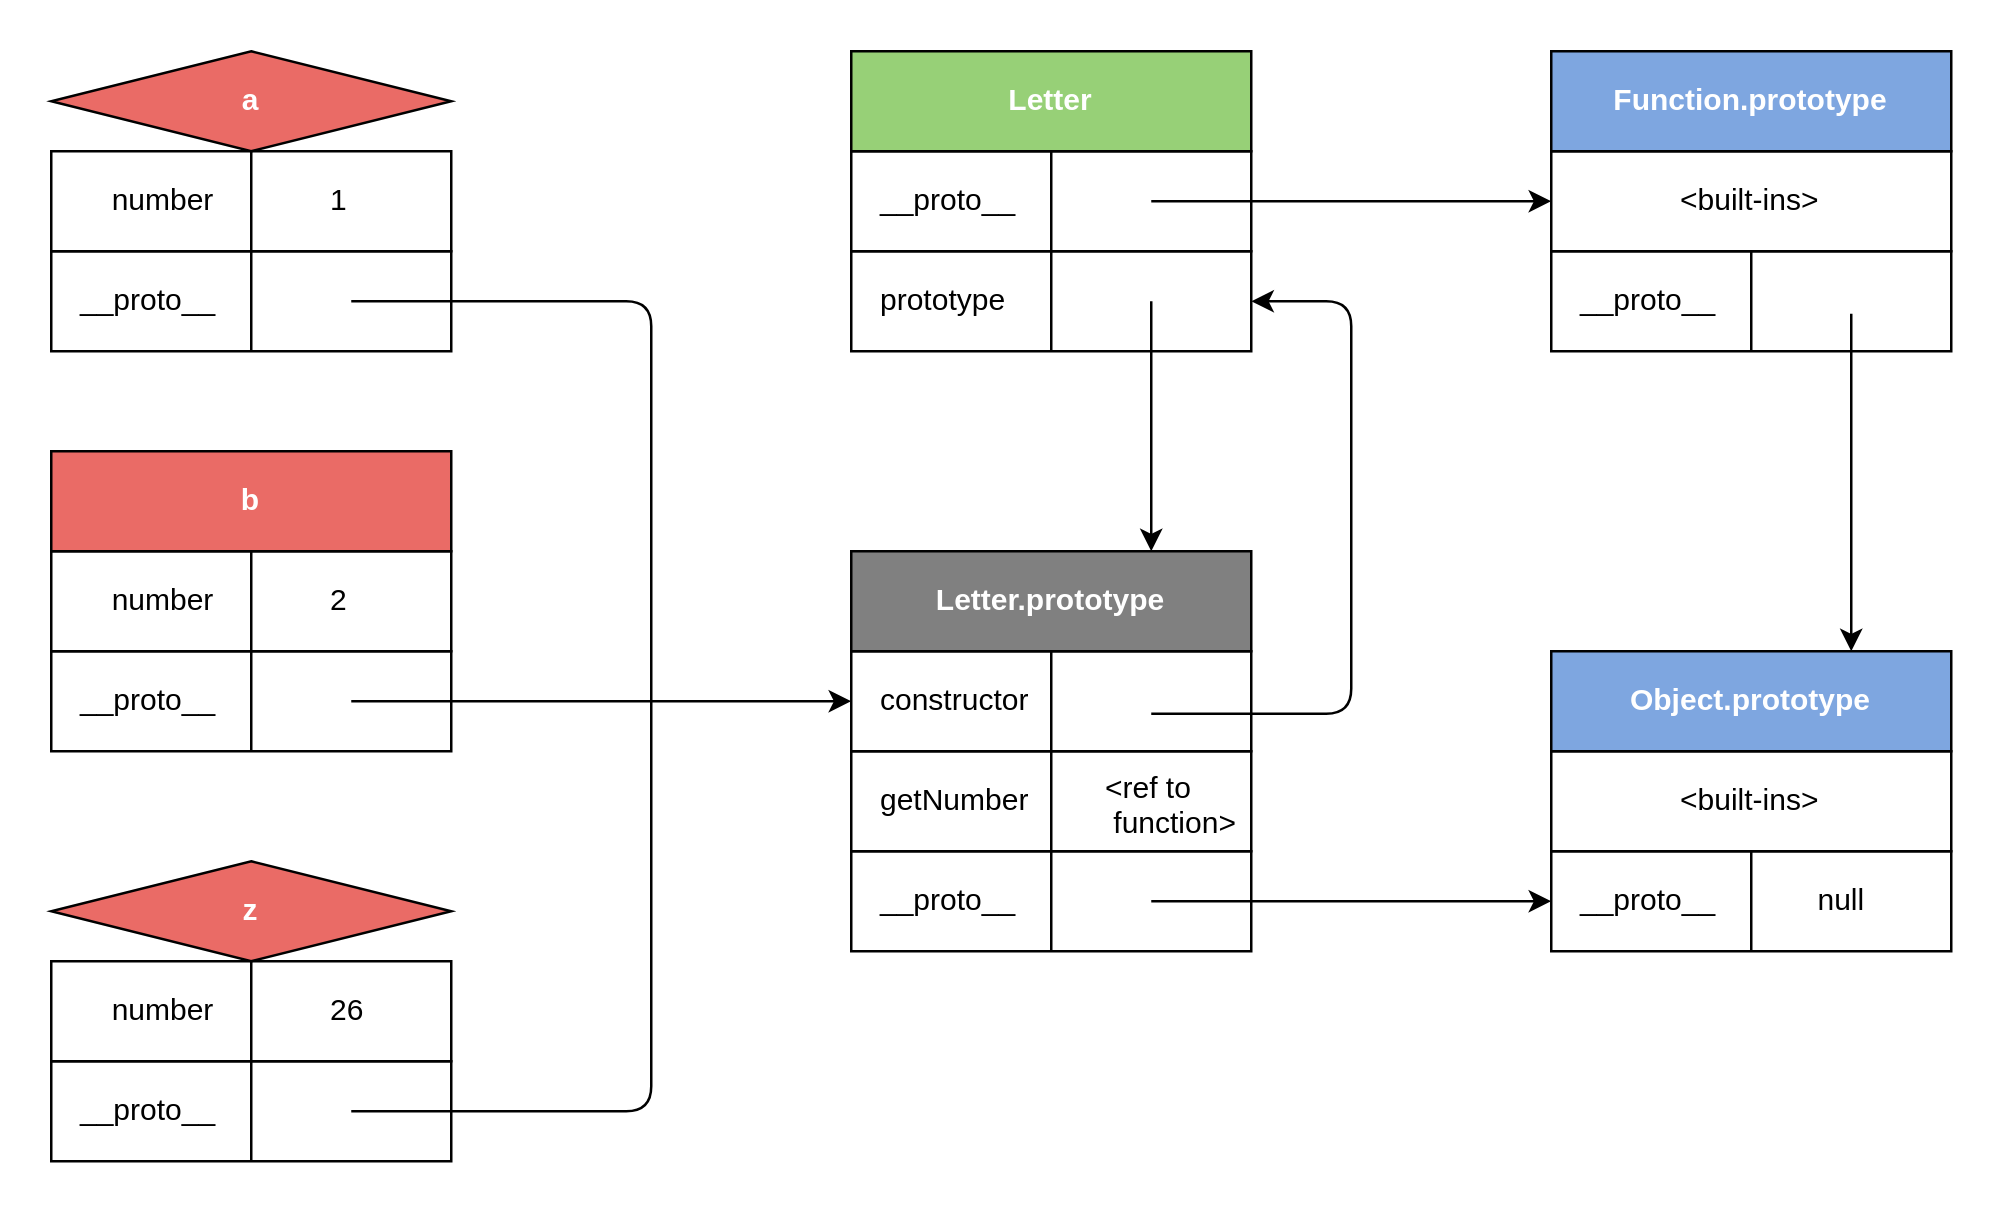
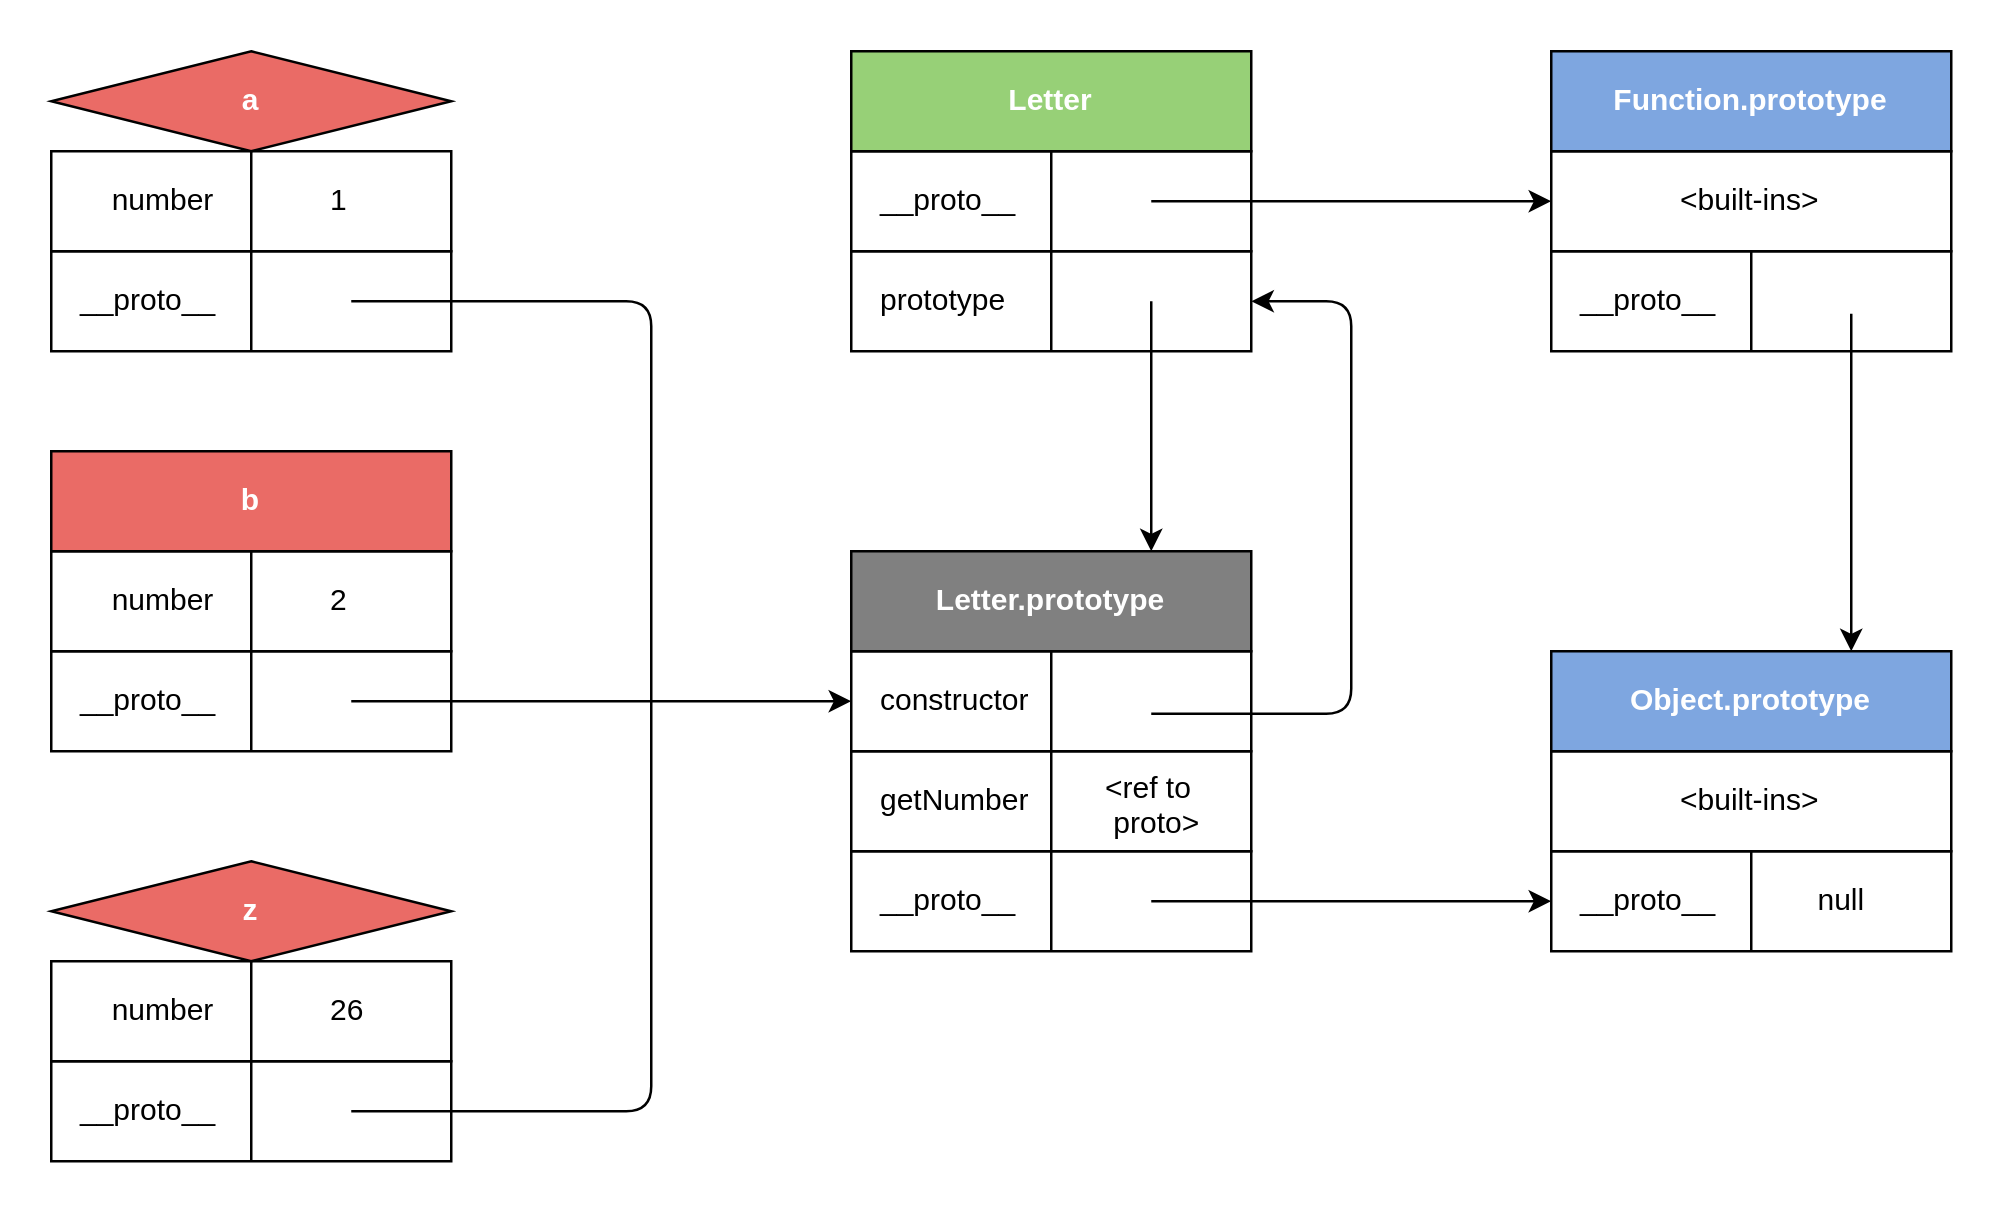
node "<ref to function>": label "<ref to function>" -> "<ref to proto>"
